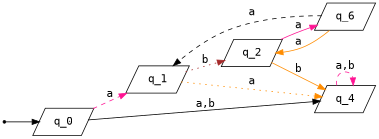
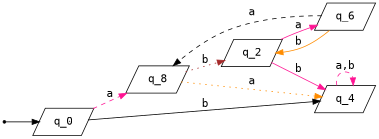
edge "q_6" -> "q_2": label "a" -> "b"
edge "q_2" -> "q_4": color darkorange -> deeppink
node "q_1": label "q_1" -> "q_8"
edge "q_0" -> "q_4": label "a,b" -> "b"
